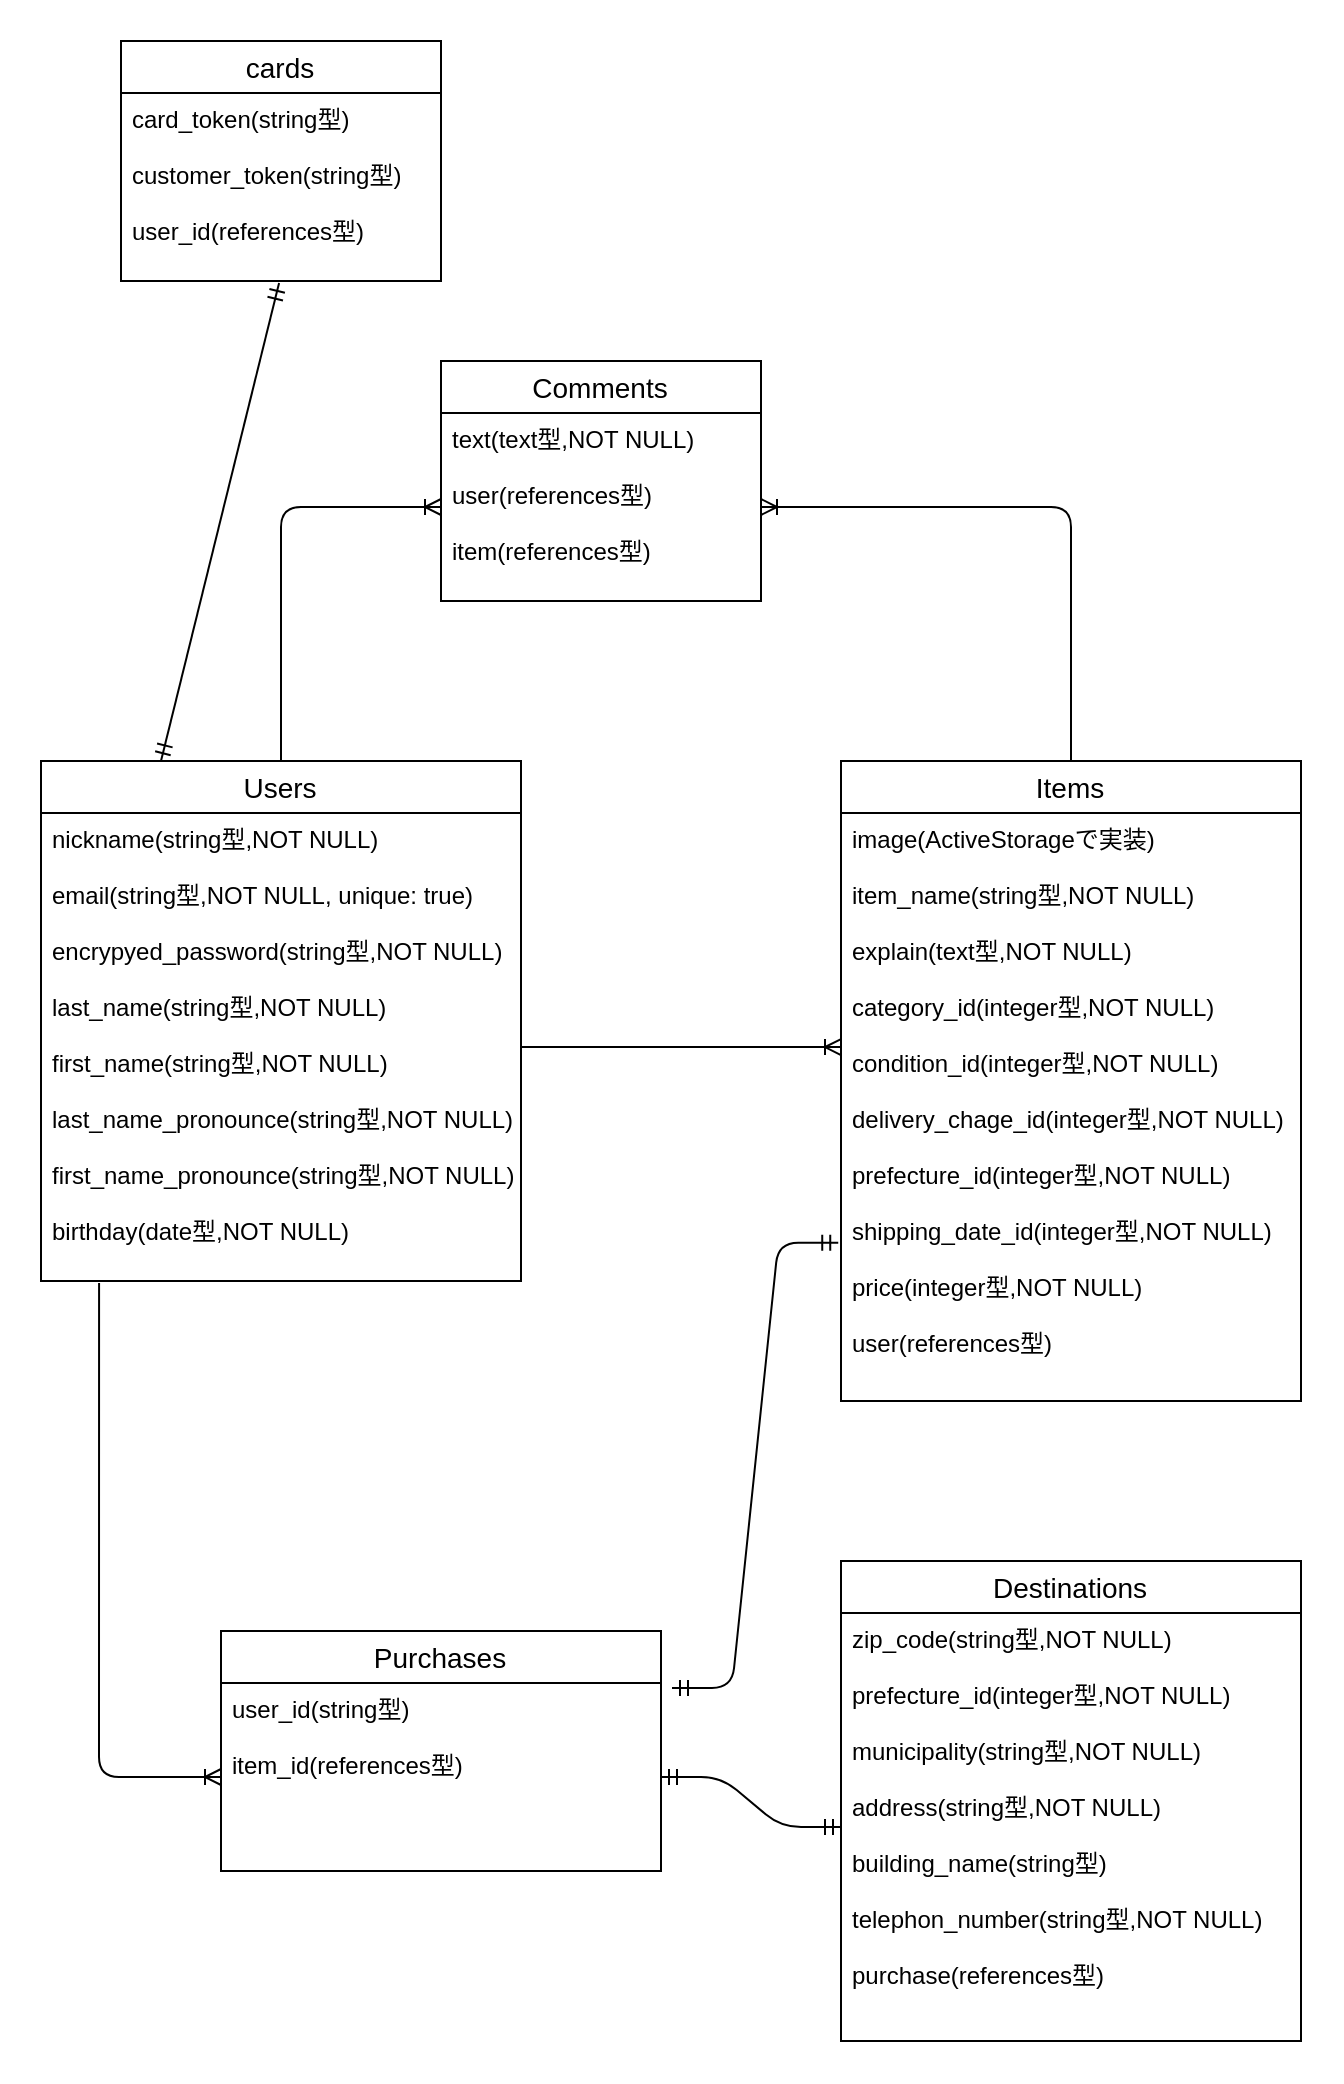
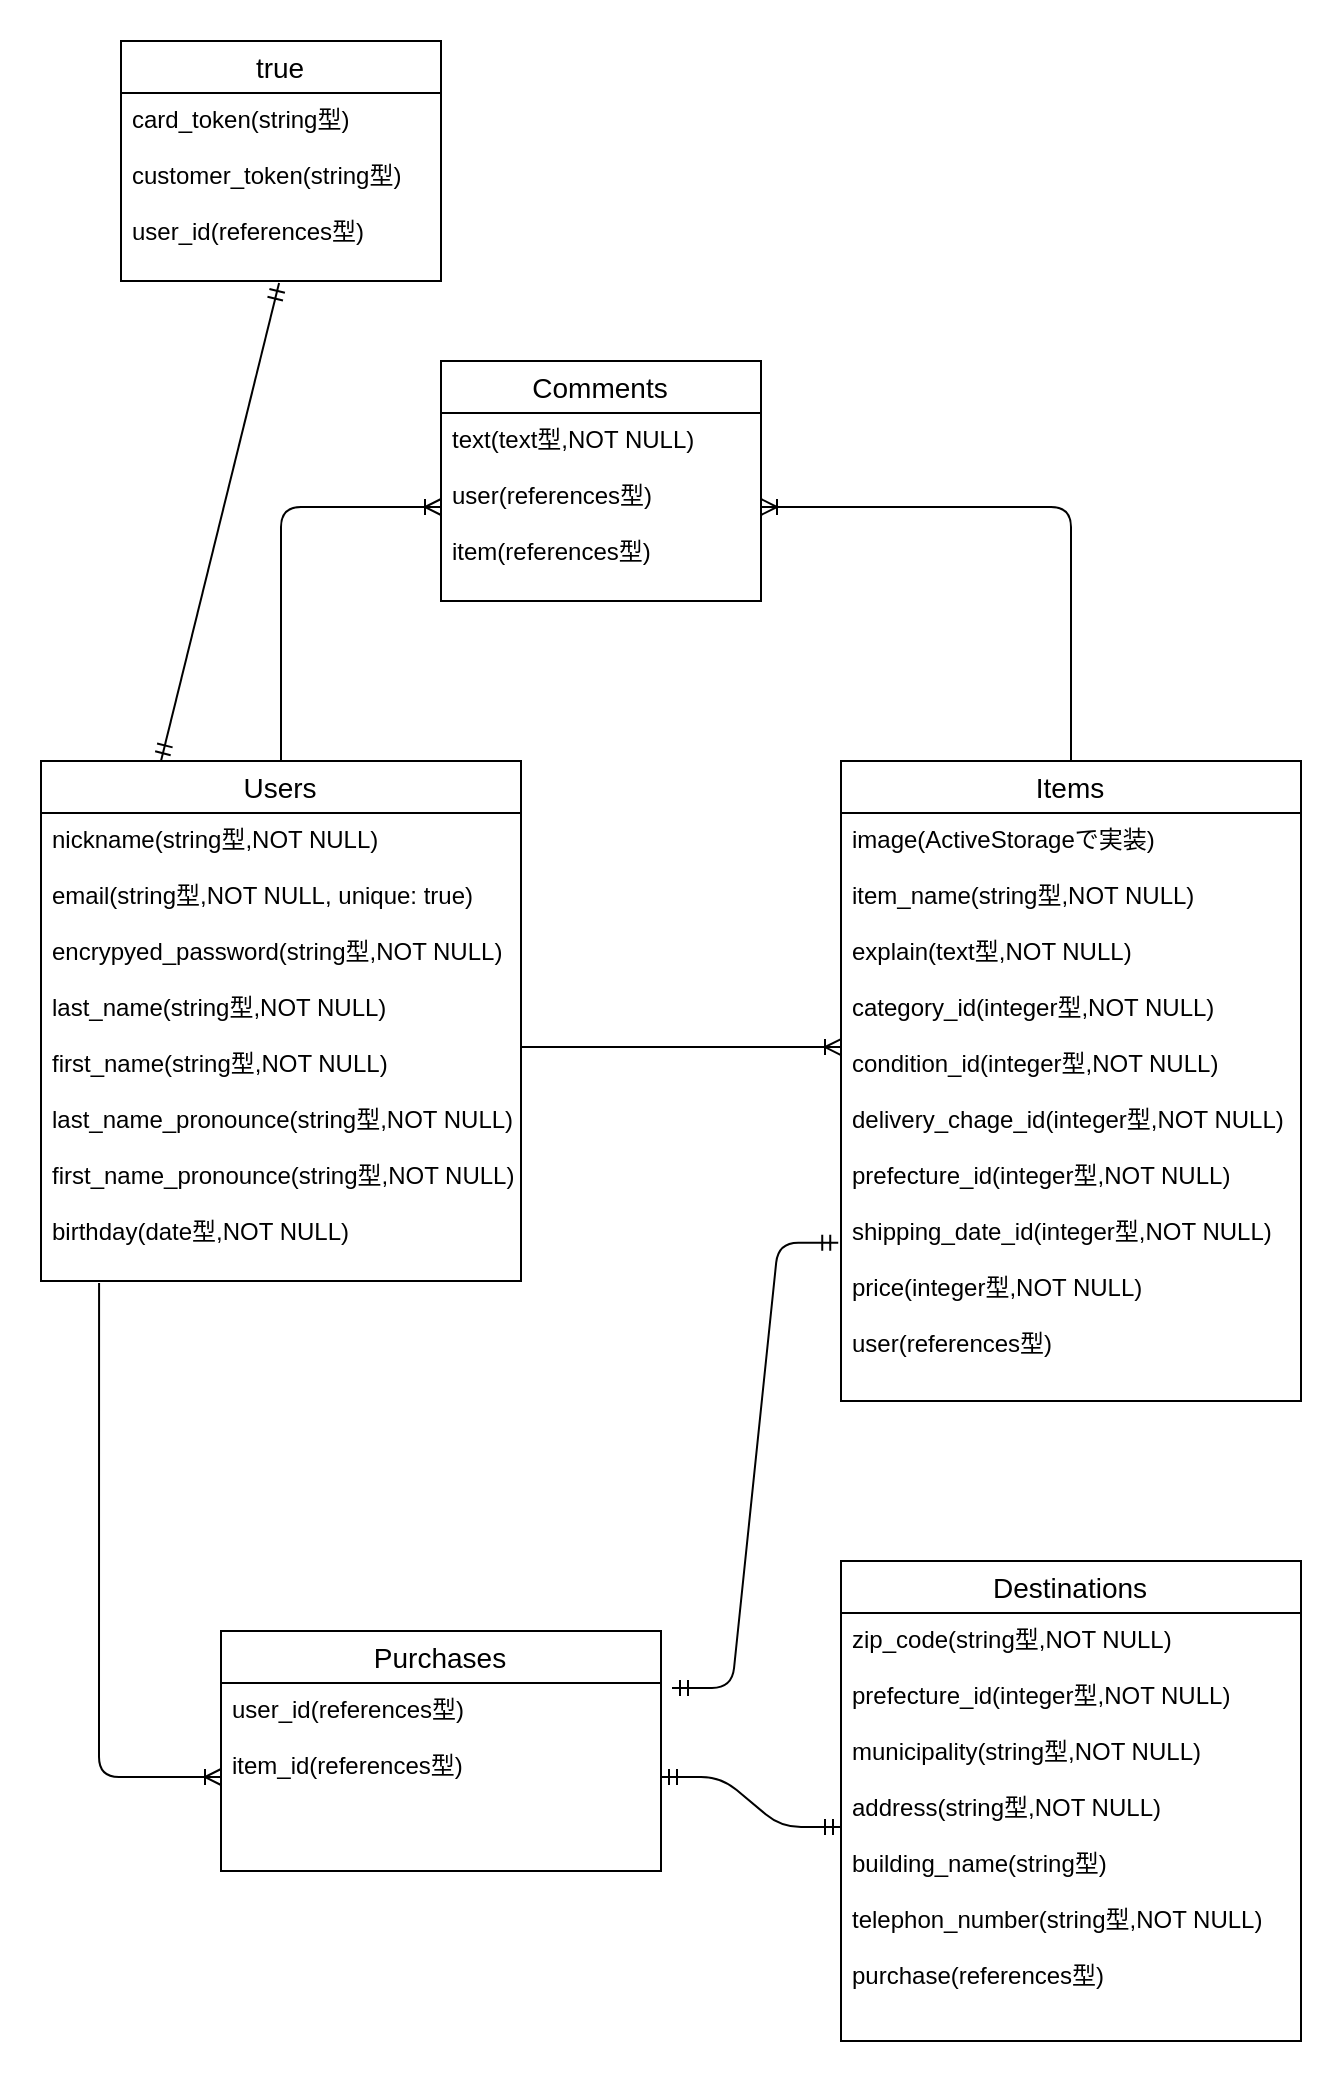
node "cards": label "cards" -> "true"
node "user_id(string型) item_id(references型)": label "user_id(string型) item_id(references型)" -> "user_id(references型) item_id(references型)"
